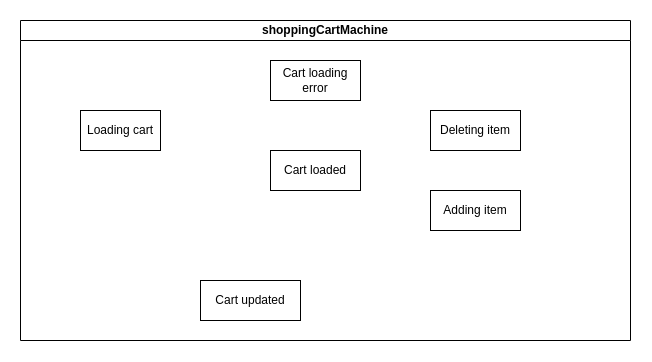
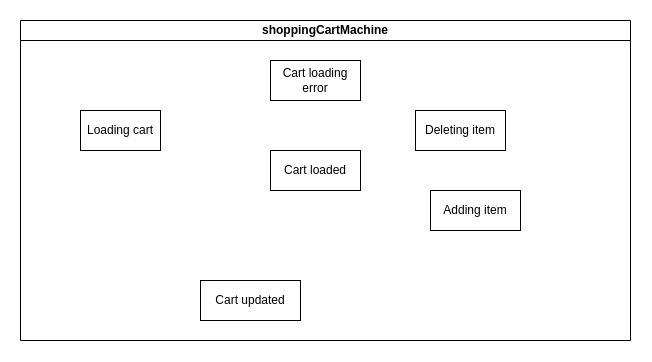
node "Deleting item": moved (476, 131) -> (461, 131)
